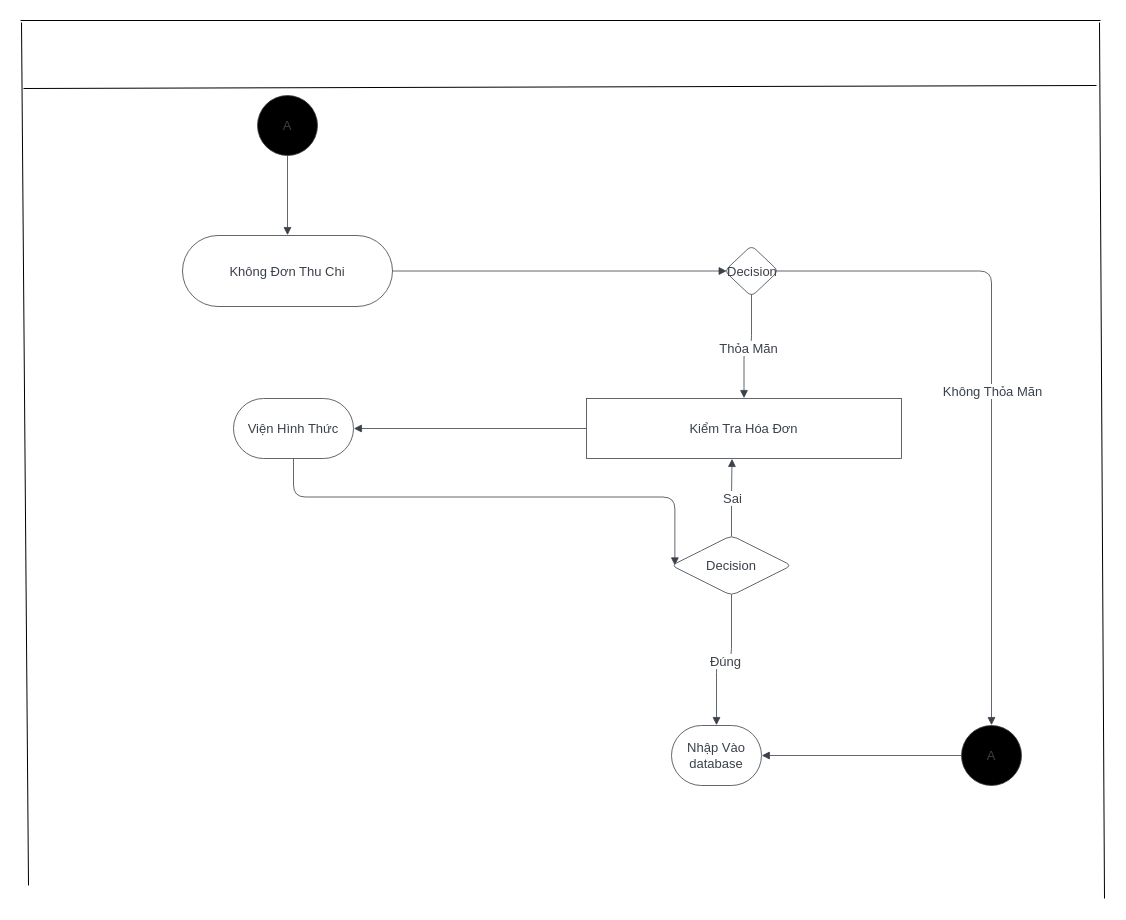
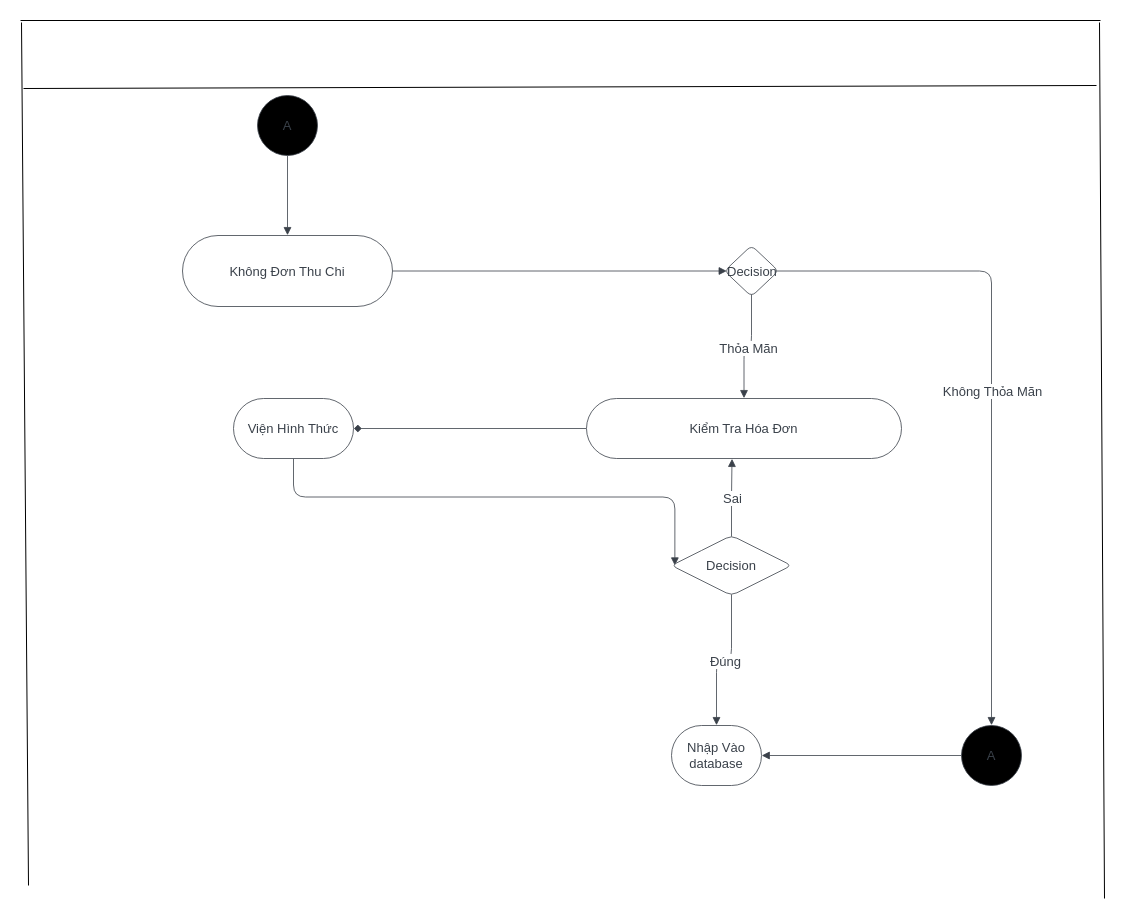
edge "Kiểm Tra Hóa Đơn" -> "Viện Hình Thức": arrowhead block -> diamond
node "Kiểm Tra Hóa Đơn": shape rectangle -> rounded rectangle
